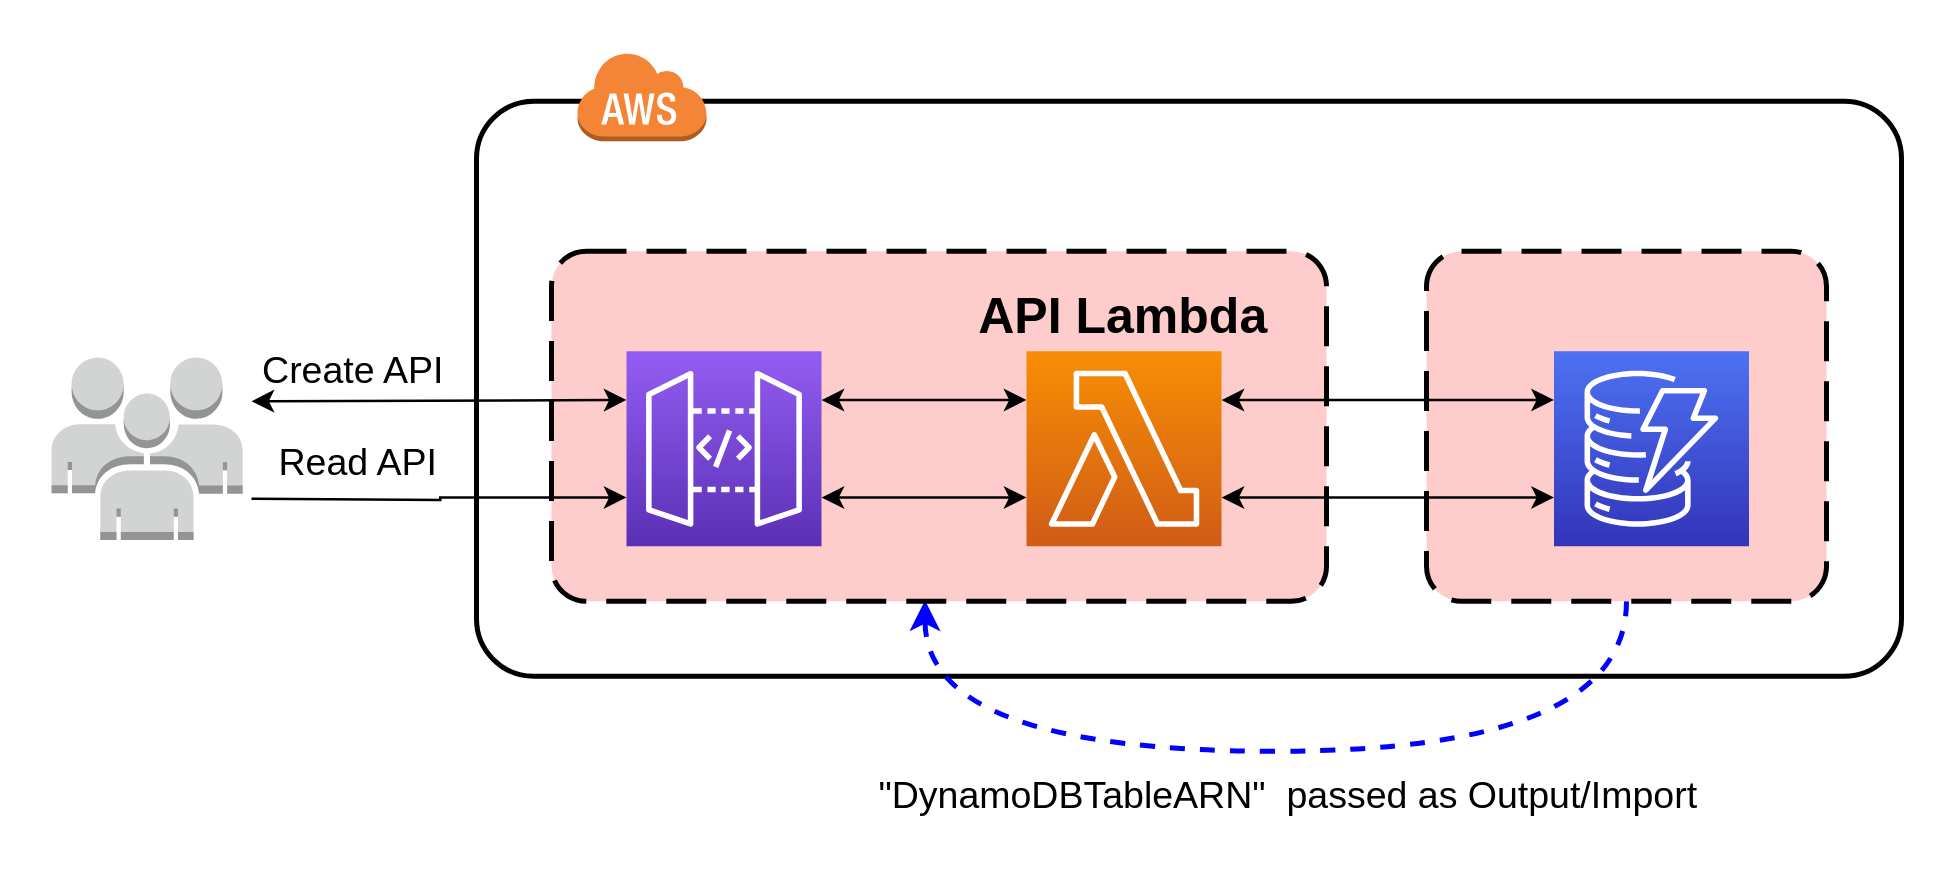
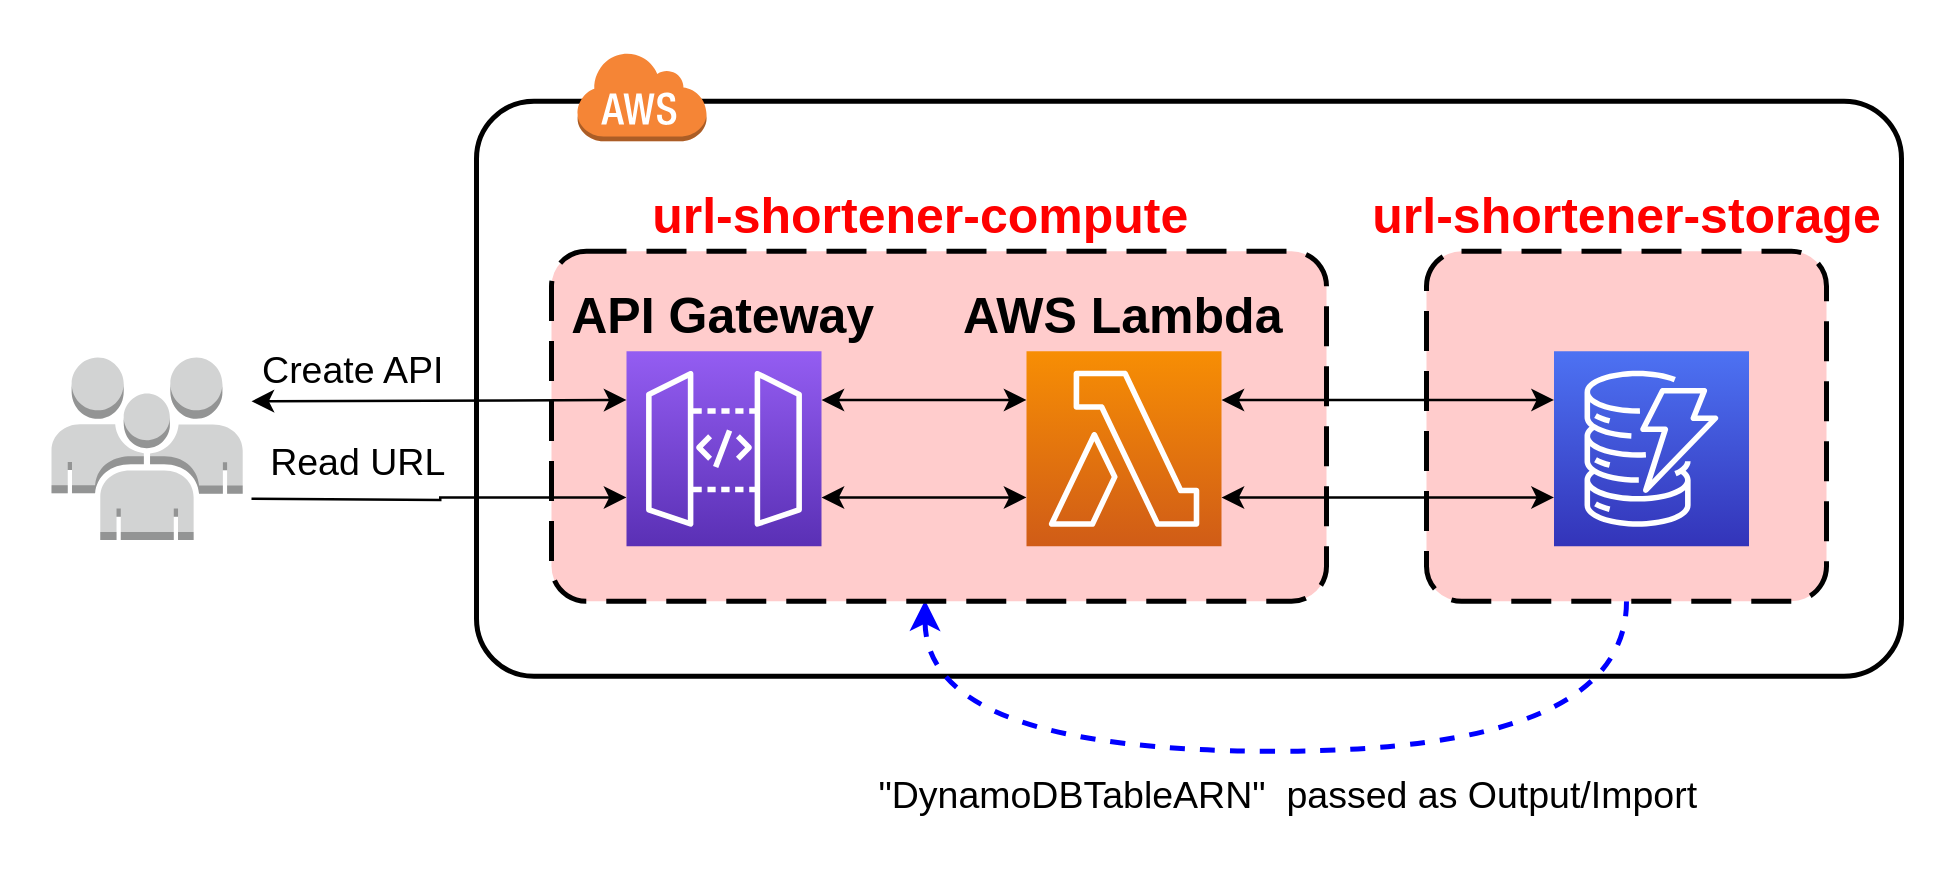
node "url-shortener-compute": added
node "url-shortener-storage": added
node "API Gateway": added
node "API Lambda": label "API Lambda" -> "AWS Lambda"
node "Read API": label "Read API" -> "Read URL"
